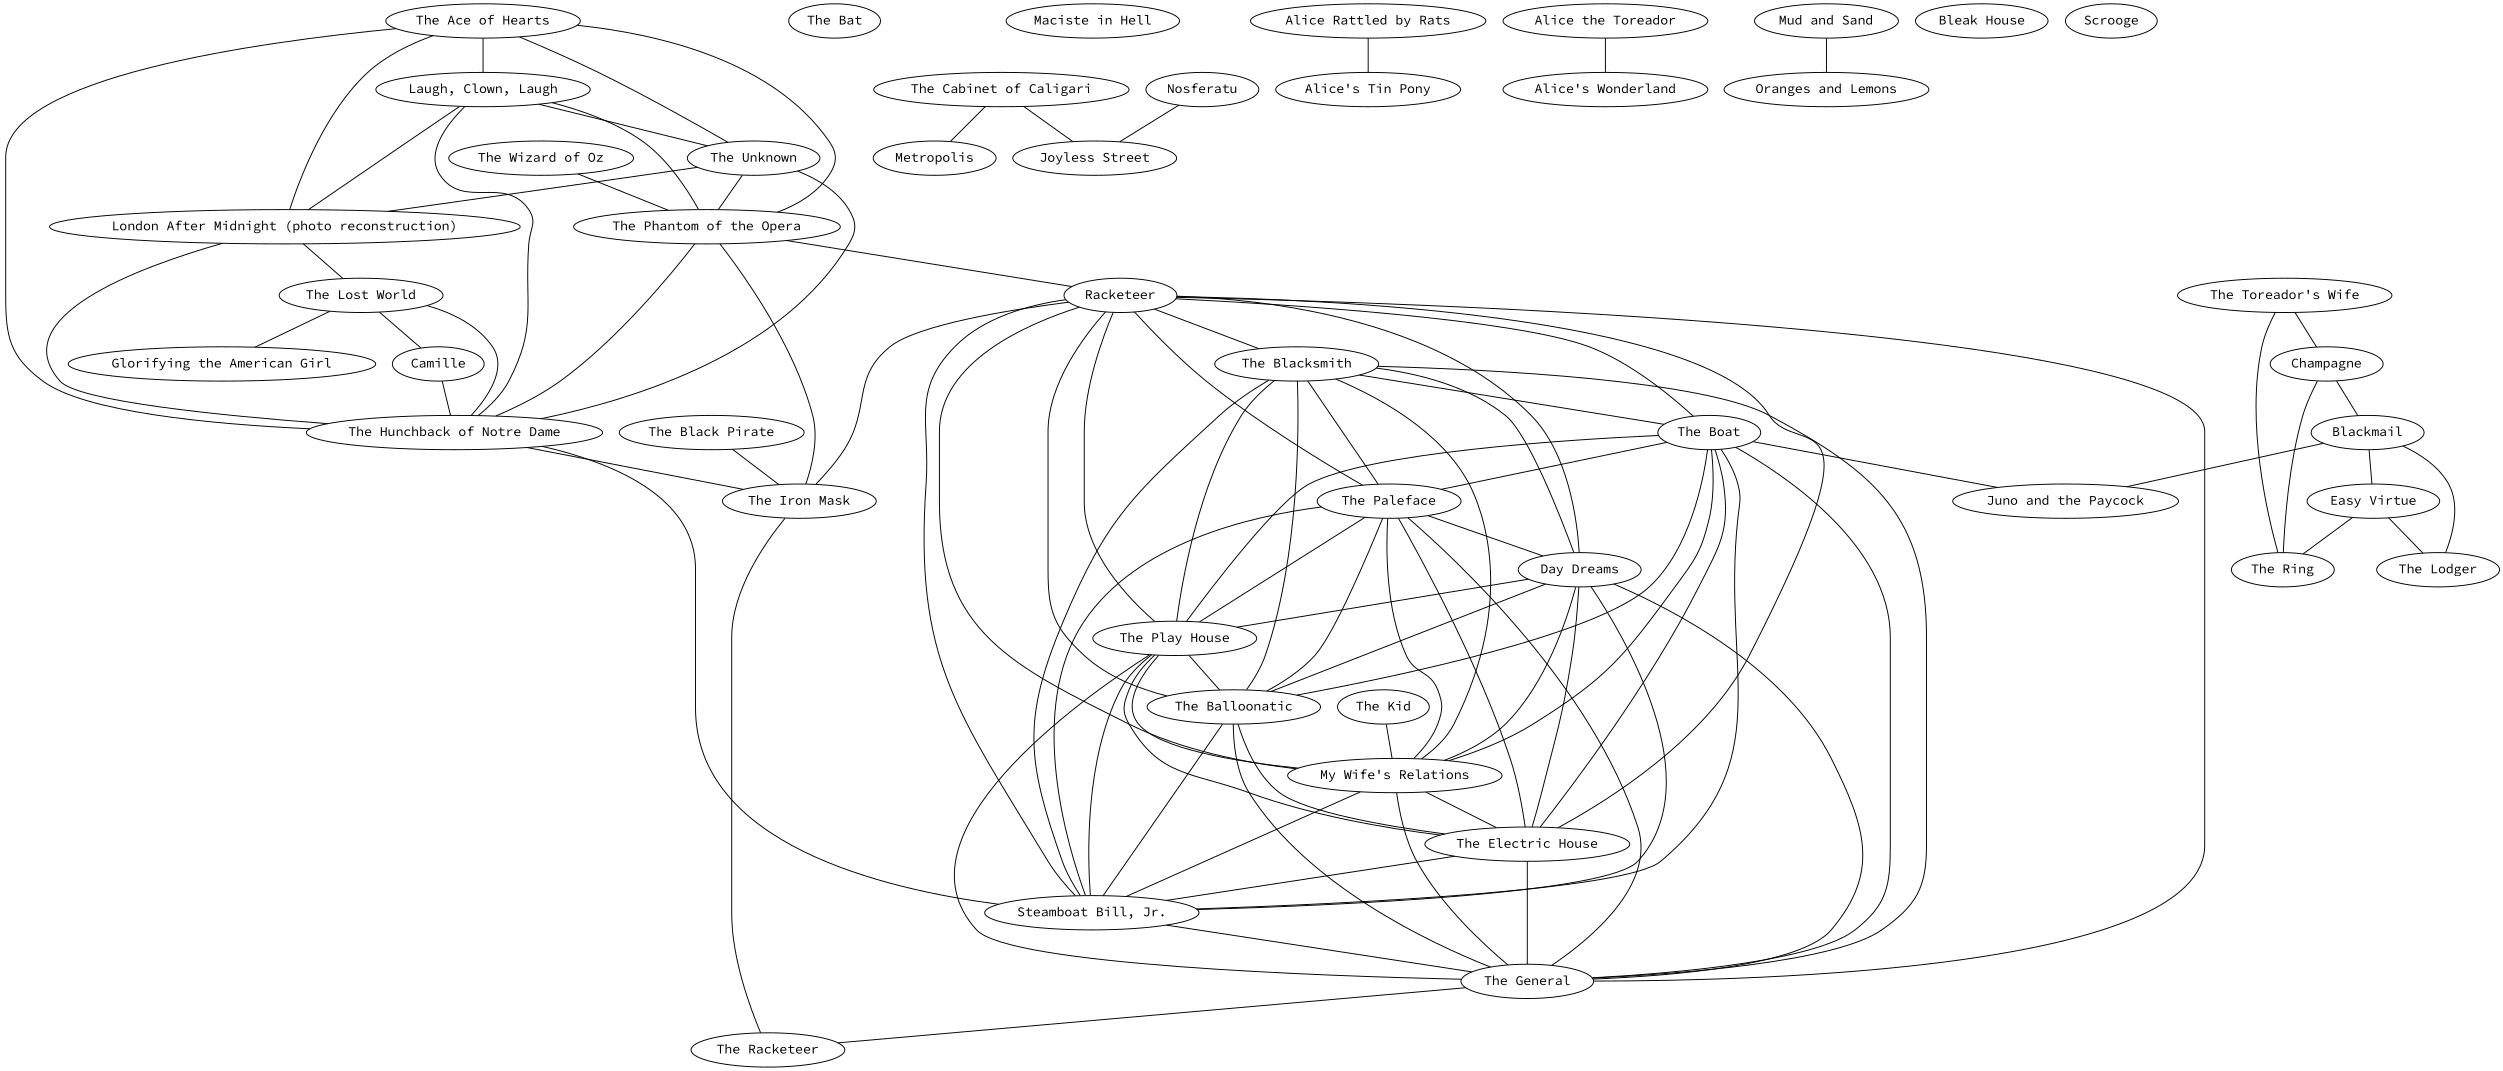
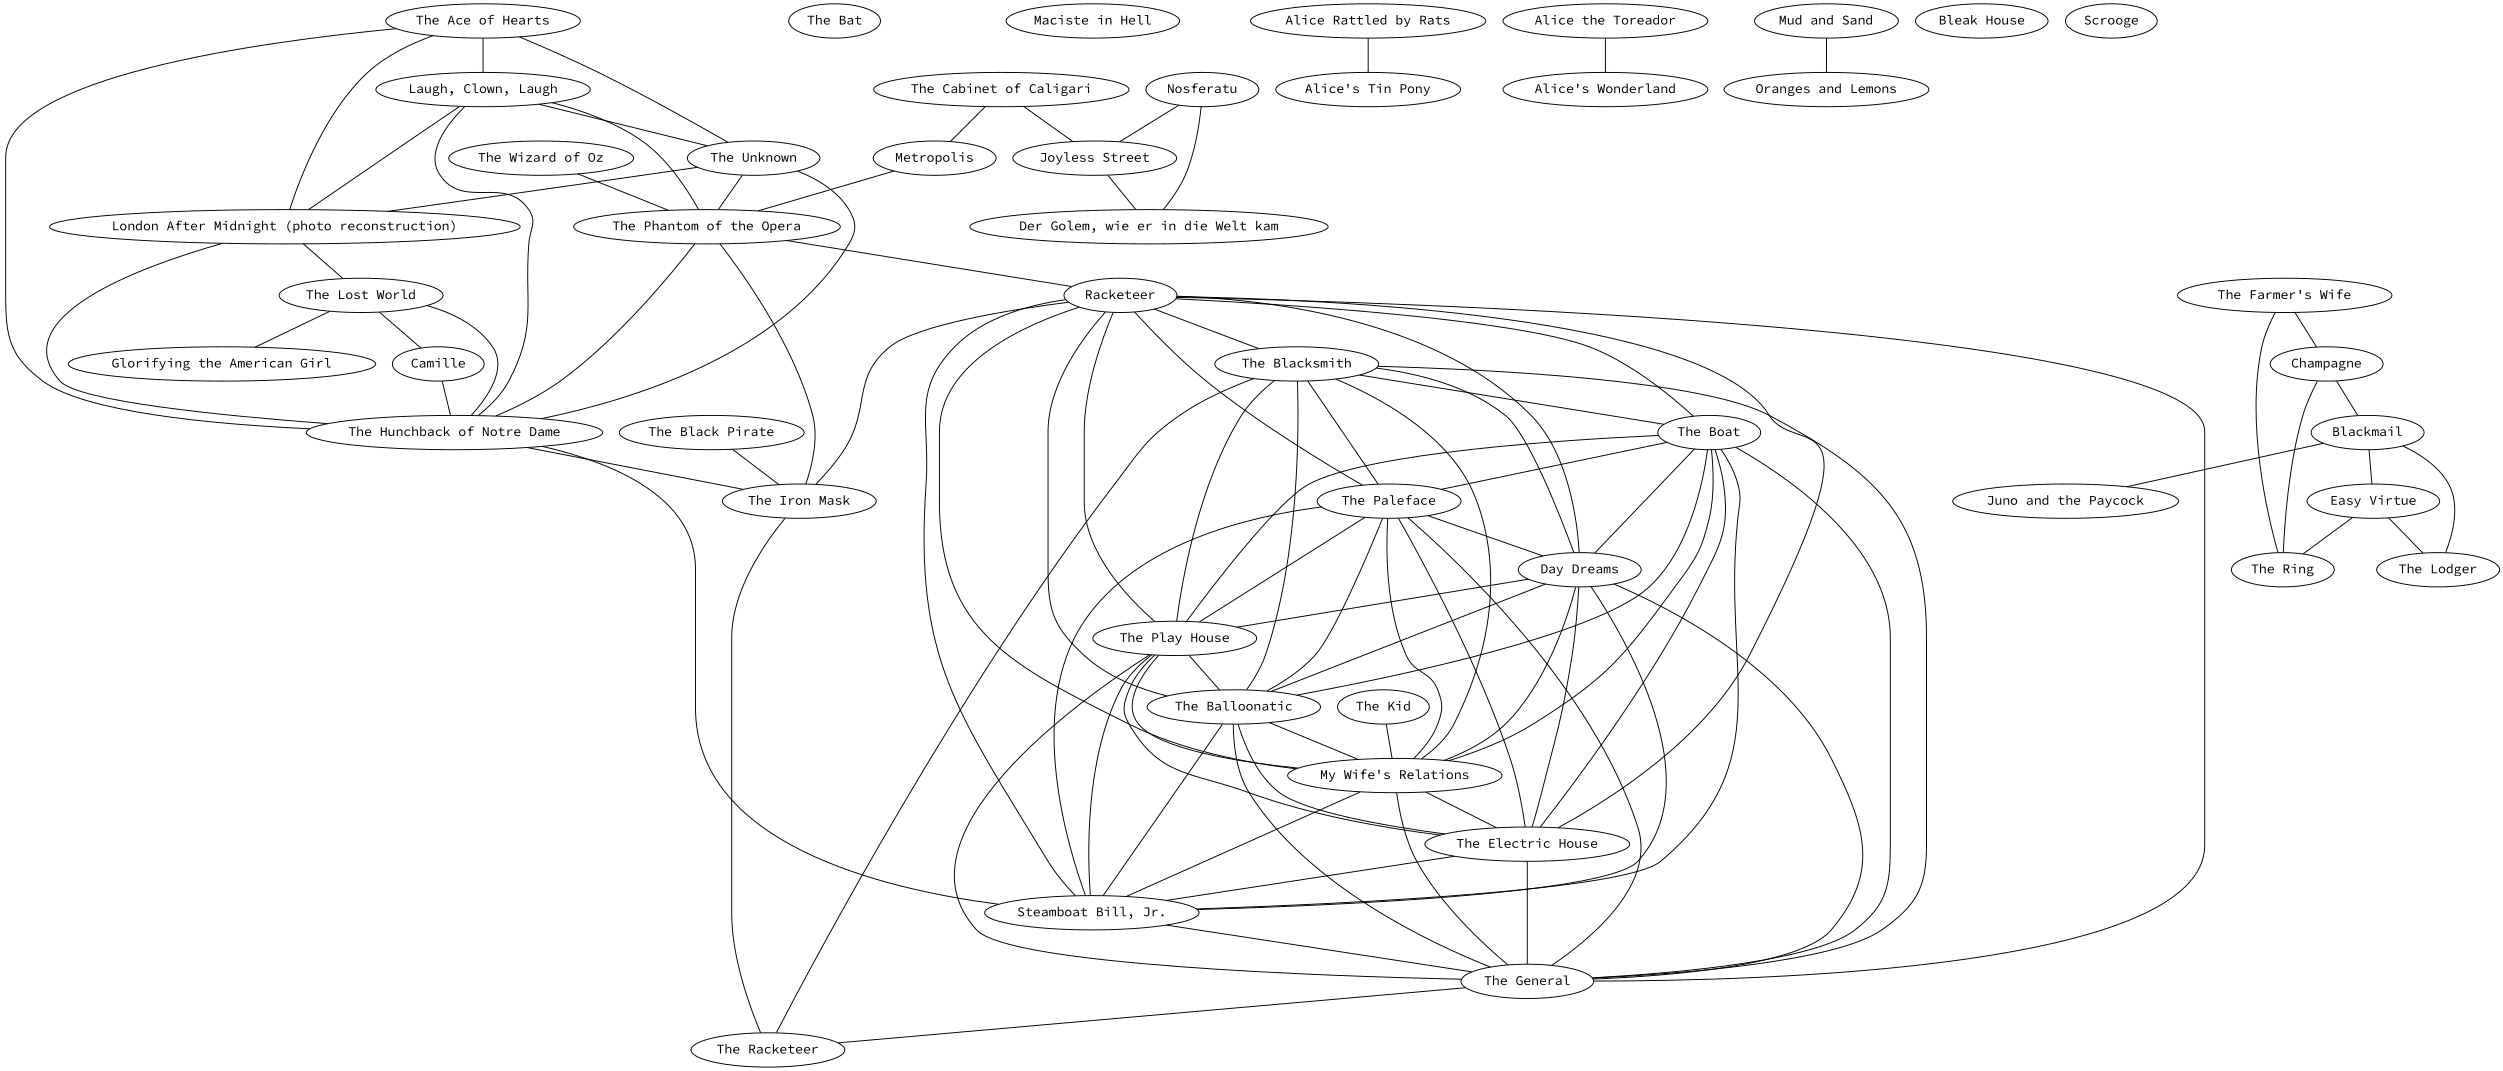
edge "The Ace of Hearts" -- "The Phantom of the Opera": now "Metropolis" -- "The Phantom of the Opera"
node "Der Golem, wie er in die Welt kam": added
node "The Toreador's Wife": label "The Toreador's Wife" -> "The Farmer's Wife"
edge "The Boat" -- "Juno and the Paycock": now "The Boat" -- "Day Dreams"
edge "The Blacksmith" -- "Steamboat Bill, Jr.": now "The Blacksmith" -- "The Racketeer"
edge "The Balloonatic" -- "My Wife's Relations": added
